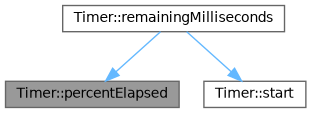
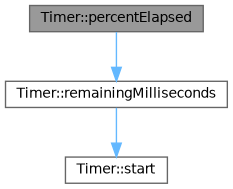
edge "Timer::remainingMilliseconds" -> "Timer::percentElapsed": reversed
